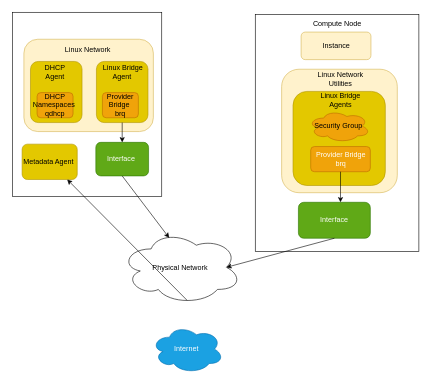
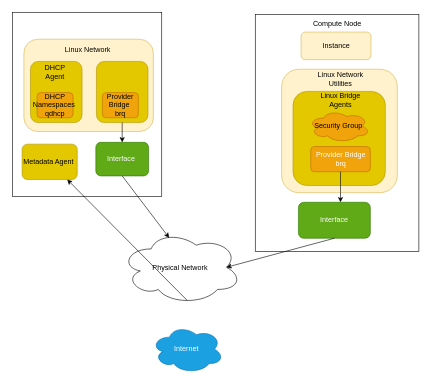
node "Linux Bridge Agent": removed
